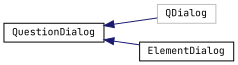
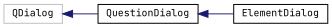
edge "QDialog" -> "QuestionDialog": reversed
